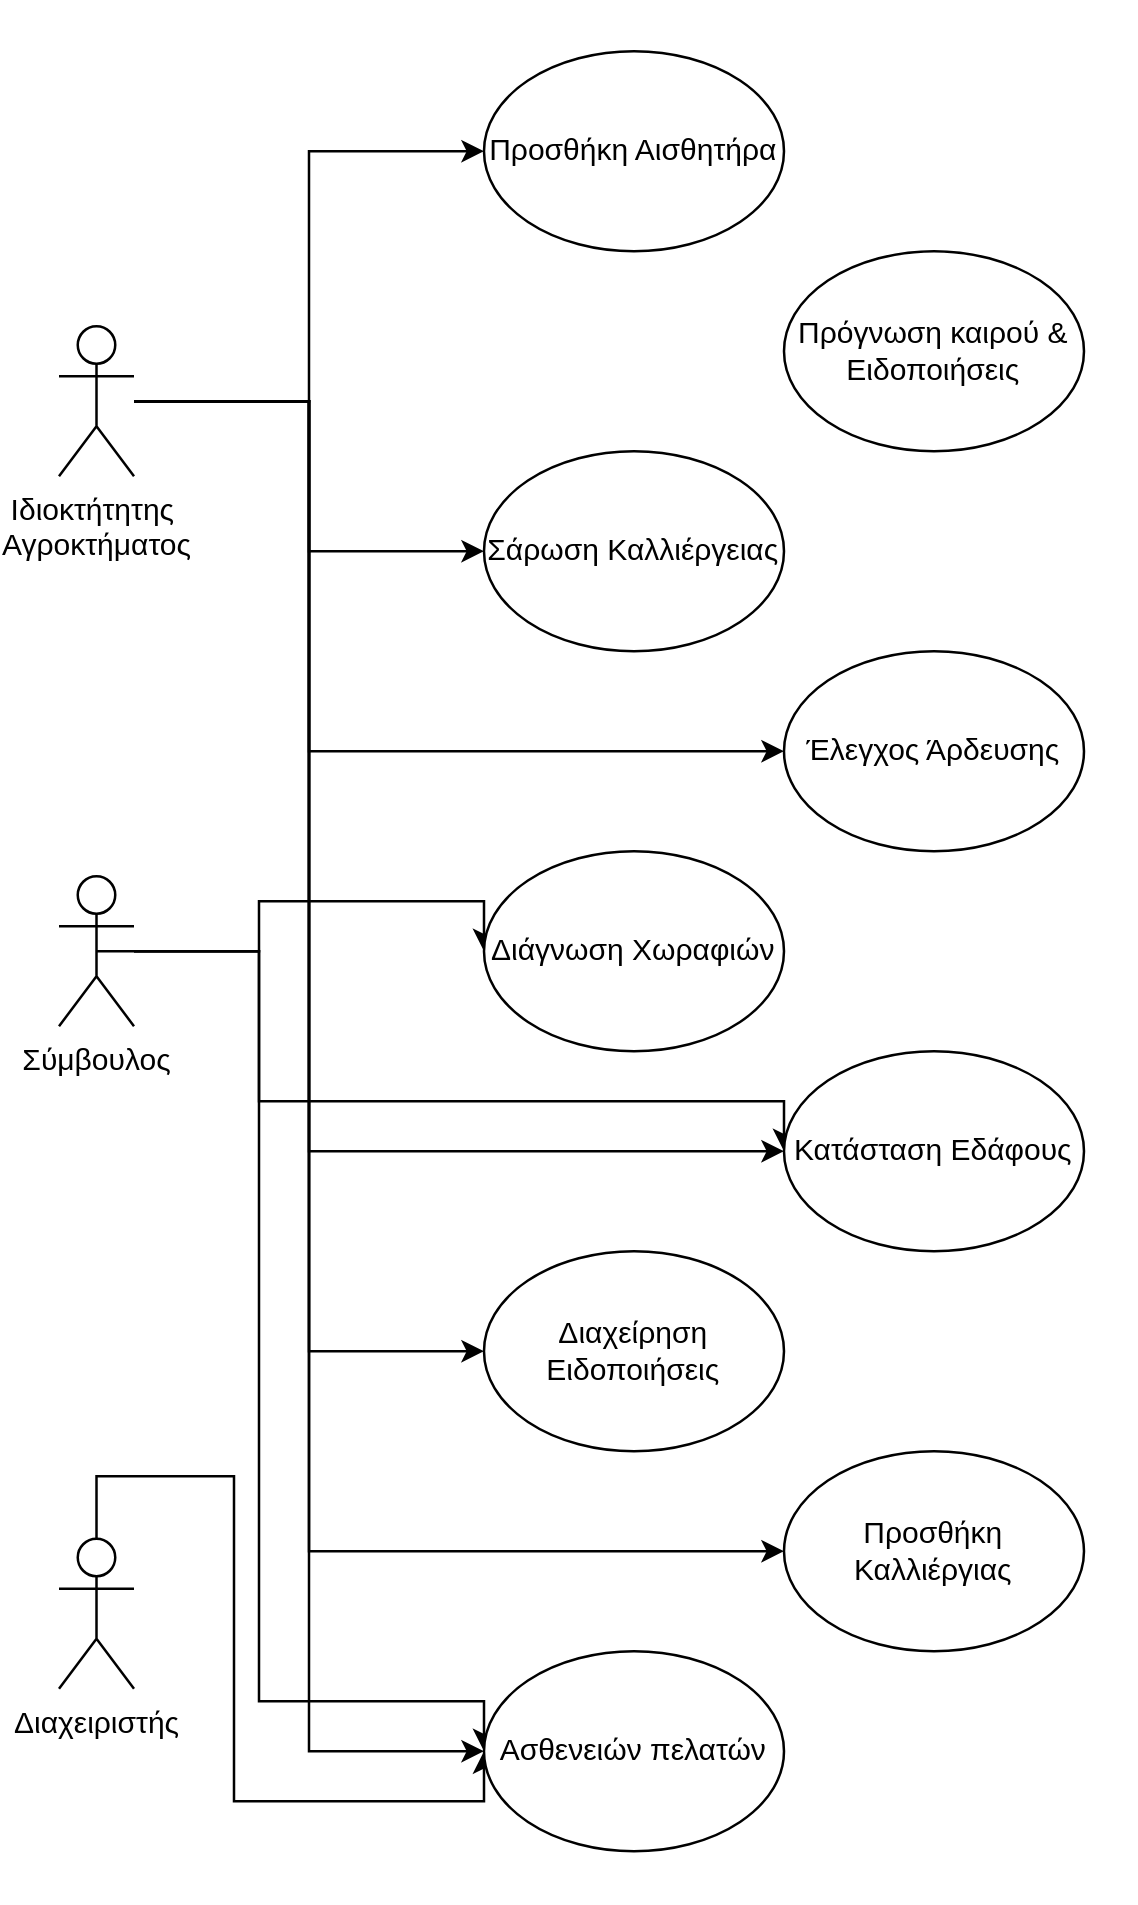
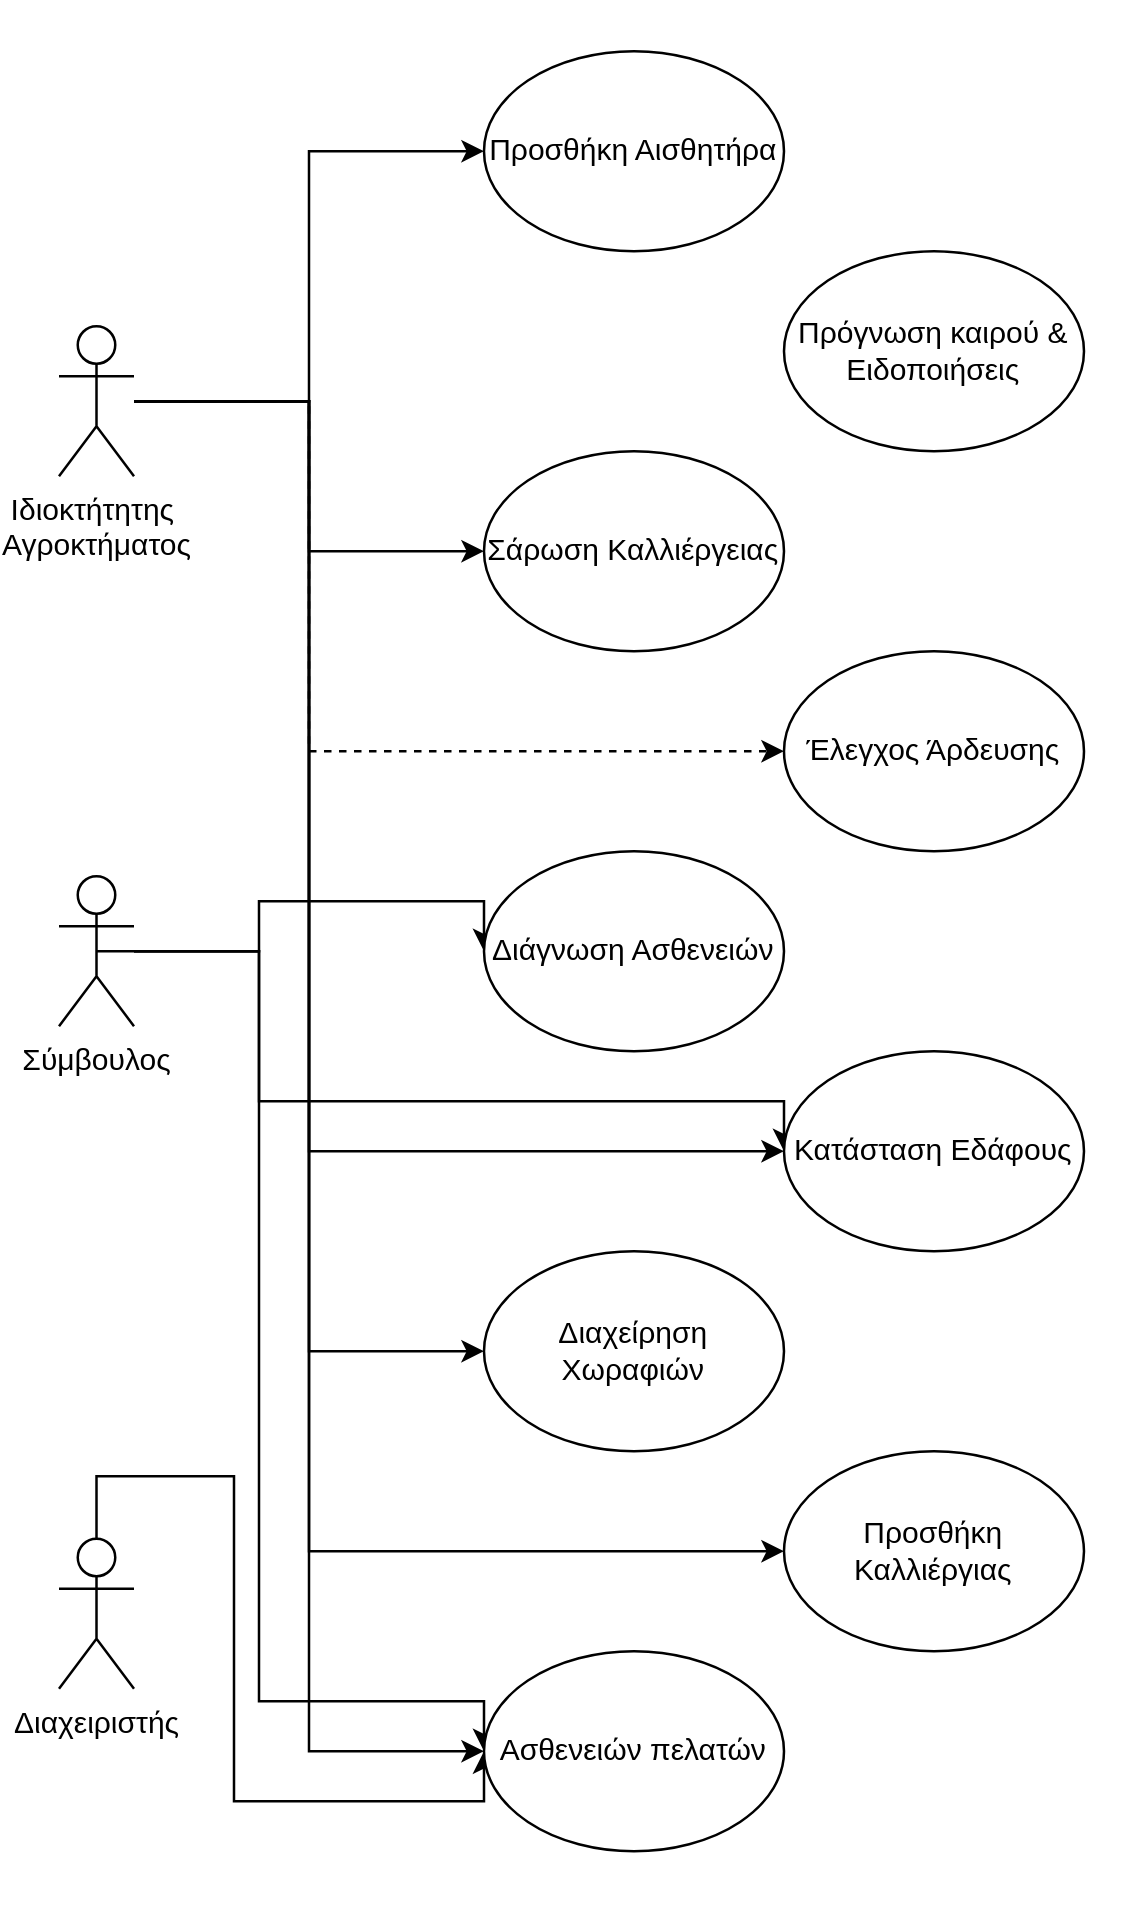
edge "Ιδιοκτήτητης Αγροκτήματος" -> "Έλεγχος Άρδευσης": style solid -> dashed
node "Διάγνωση Χωραφιών": label "Διάγνωση Χωραφιών" -> "Διάγνωση Ασθενειών"
node "Διαχείρηση Ειδοποιήσεις": label "Διαχείρηση Ειδοποιήσεις" -> "Διαχείρηση Χωραφιών"
